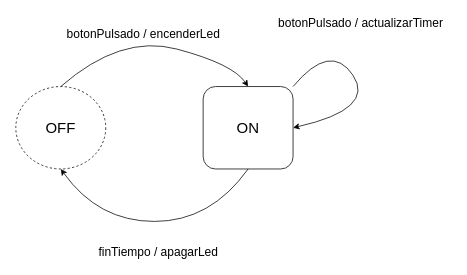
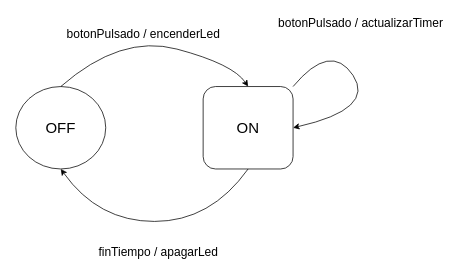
node "OFF": style dashed -> solid
